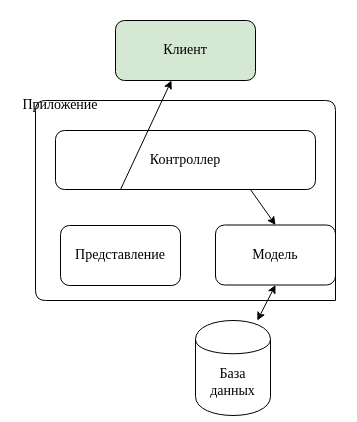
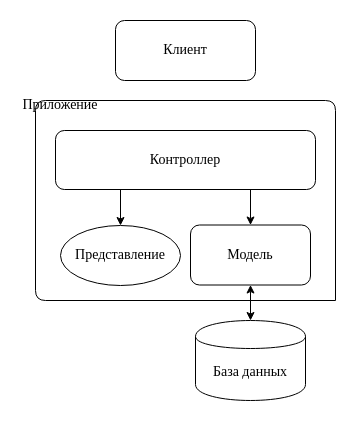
node "Клиент": fillcolor #d5e8d4 -> #ffffff
edge "Контроллер" -> "Клиент": now "Контроллер" -> "Представление"
node "Модель": moved (276, 255) -> (251, 255)
node "Представление": shape rounded rectangle -> ellipse
node "База данных": size 75x95 -> 110x80
